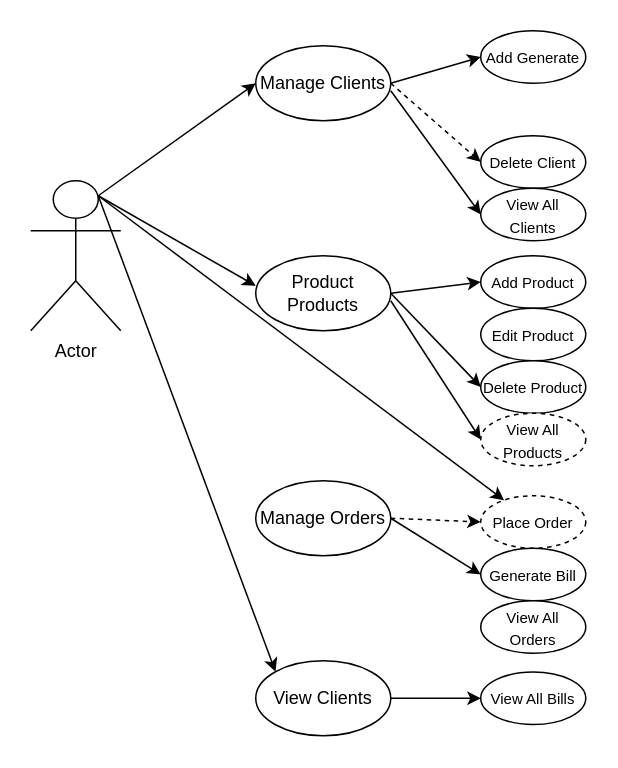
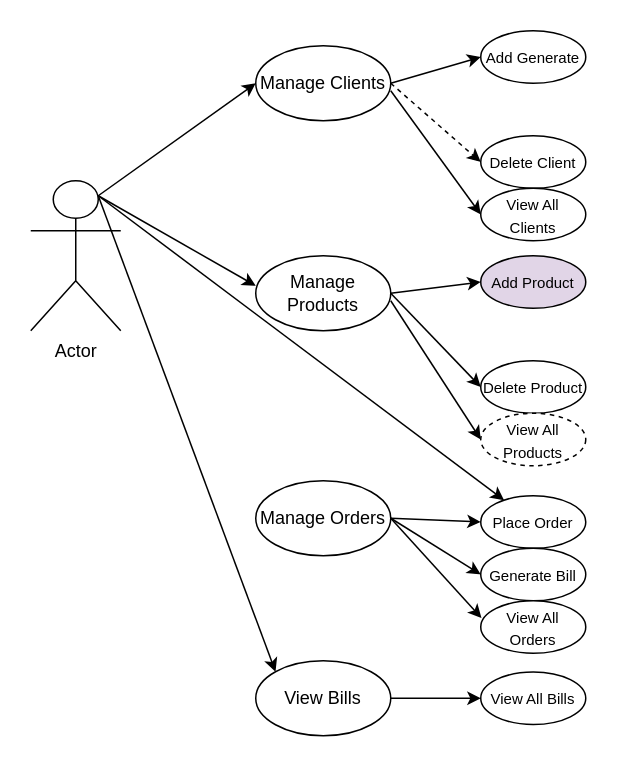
node "Add Product": fillcolor #ffffff -> #e1d5e7
node "Product Products": label "Product Products" -> "Manage Products"
node "Edit Product": removed
edge "Manage Orders" -> "Place Order": style dashed -> solid
node "Place Order": style dashed -> solid
edge "Manage Orders" -> "View All Orders": added
node "View Clients": label "View Clients" -> "View Bills"
